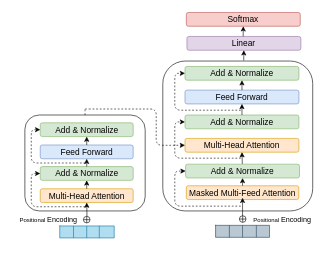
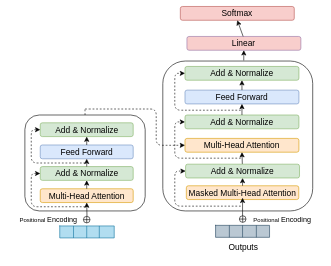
node "Softmax": moved (243, 19) -> (237, 13)
node "Linear": fillcolor #e1d5e7 -> #f8cecc
node "Masked Multi-Feed Attention": label "Masked Multi-Feed Attention" -> "Masked Multi-Head Attention"
node "Outputs": added
